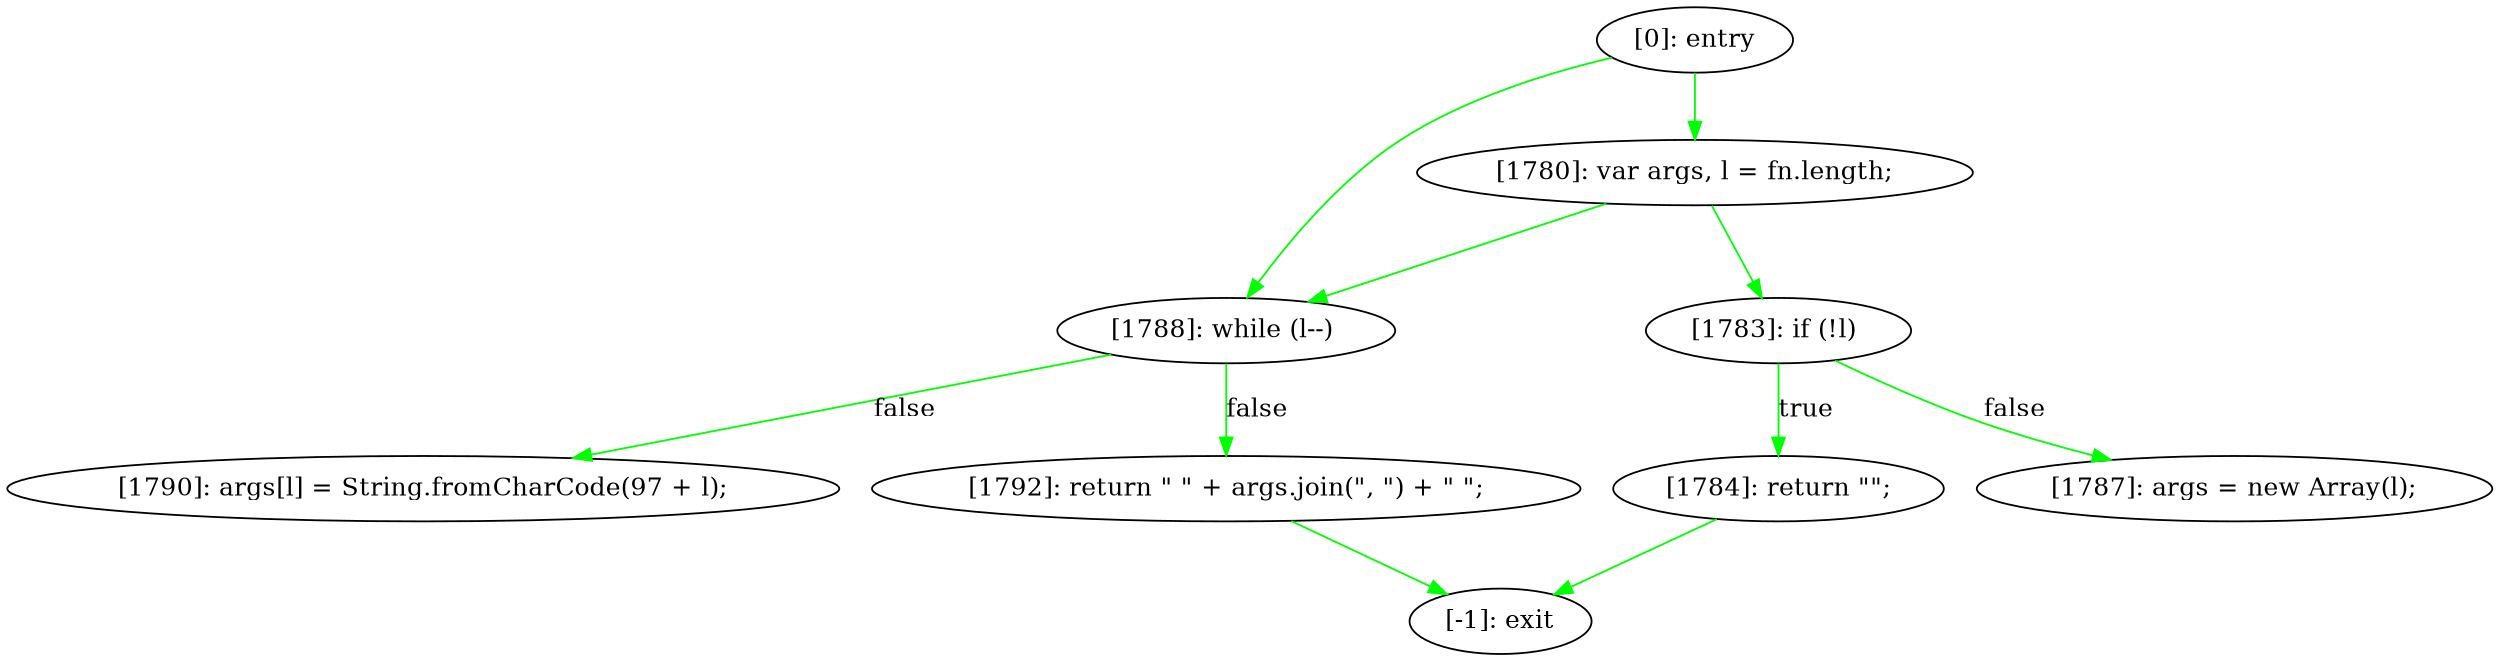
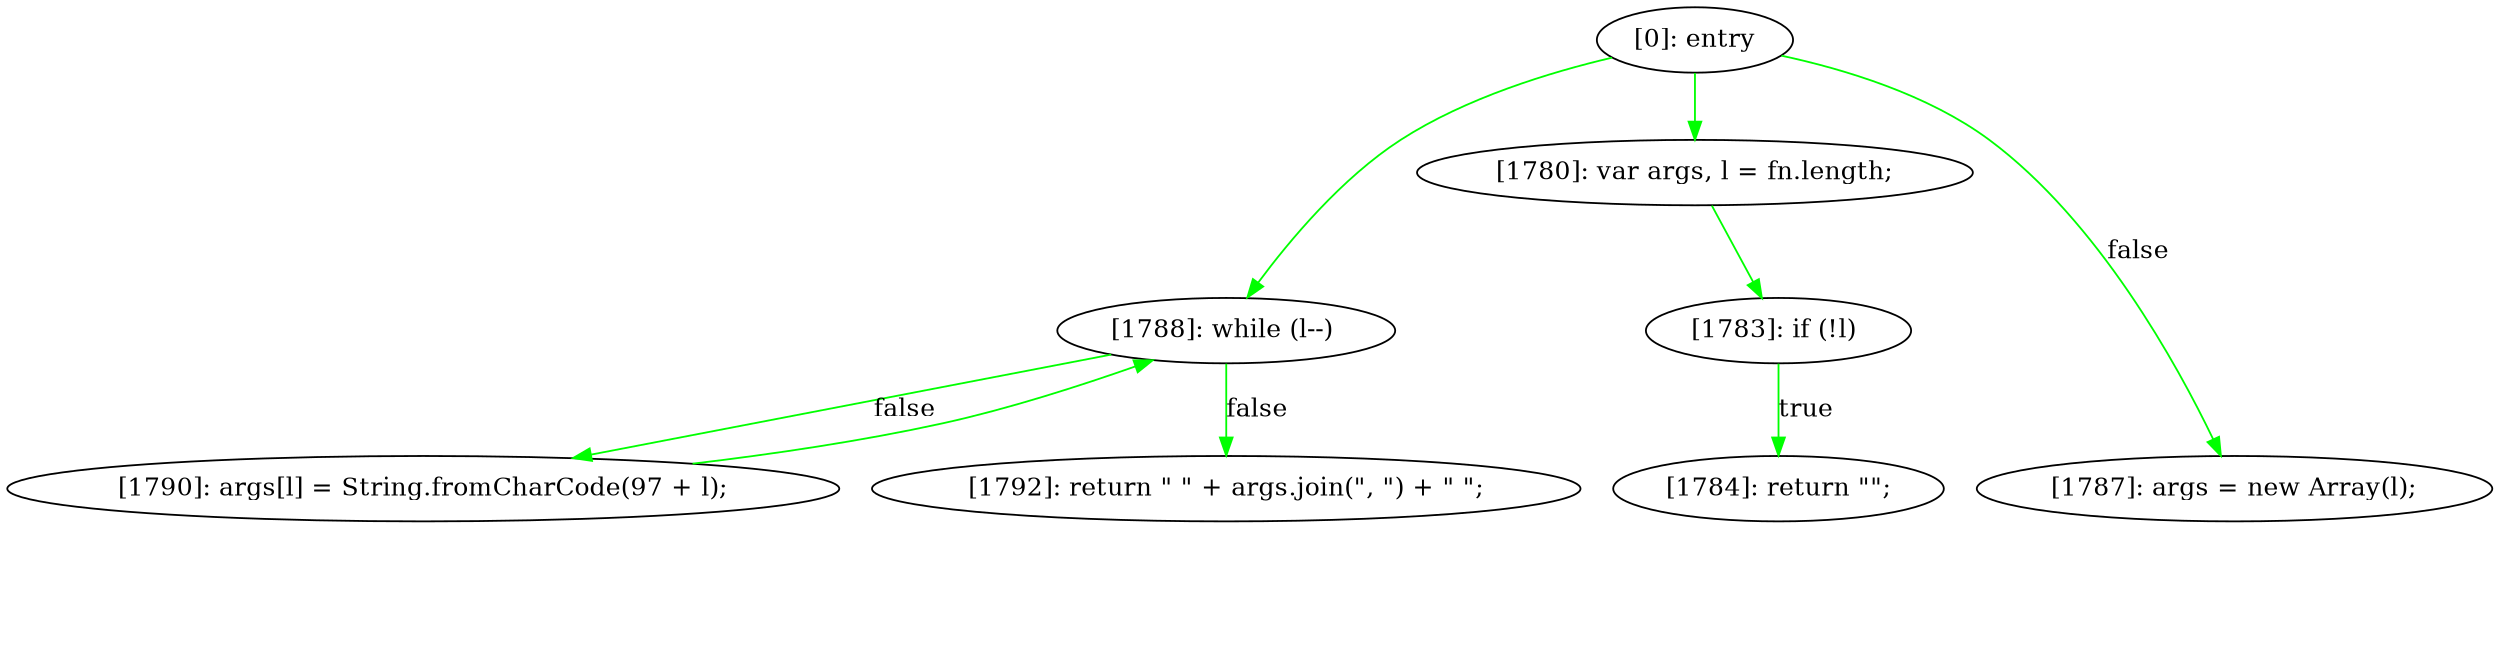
edge "[1780]: var args, l = fn.length;" -> "[1788]: while (l--)": now "[1790]: args[l] = String.fromCharCode(97 + l);" -> "[1788]: while (l--)"
edge "[1783]: if (!l)" -> "[1787]: args = new Array(l);": now "[0]: entry" -> "[1787]: args = new Array(l);"
node "[-1]: exit": removed
